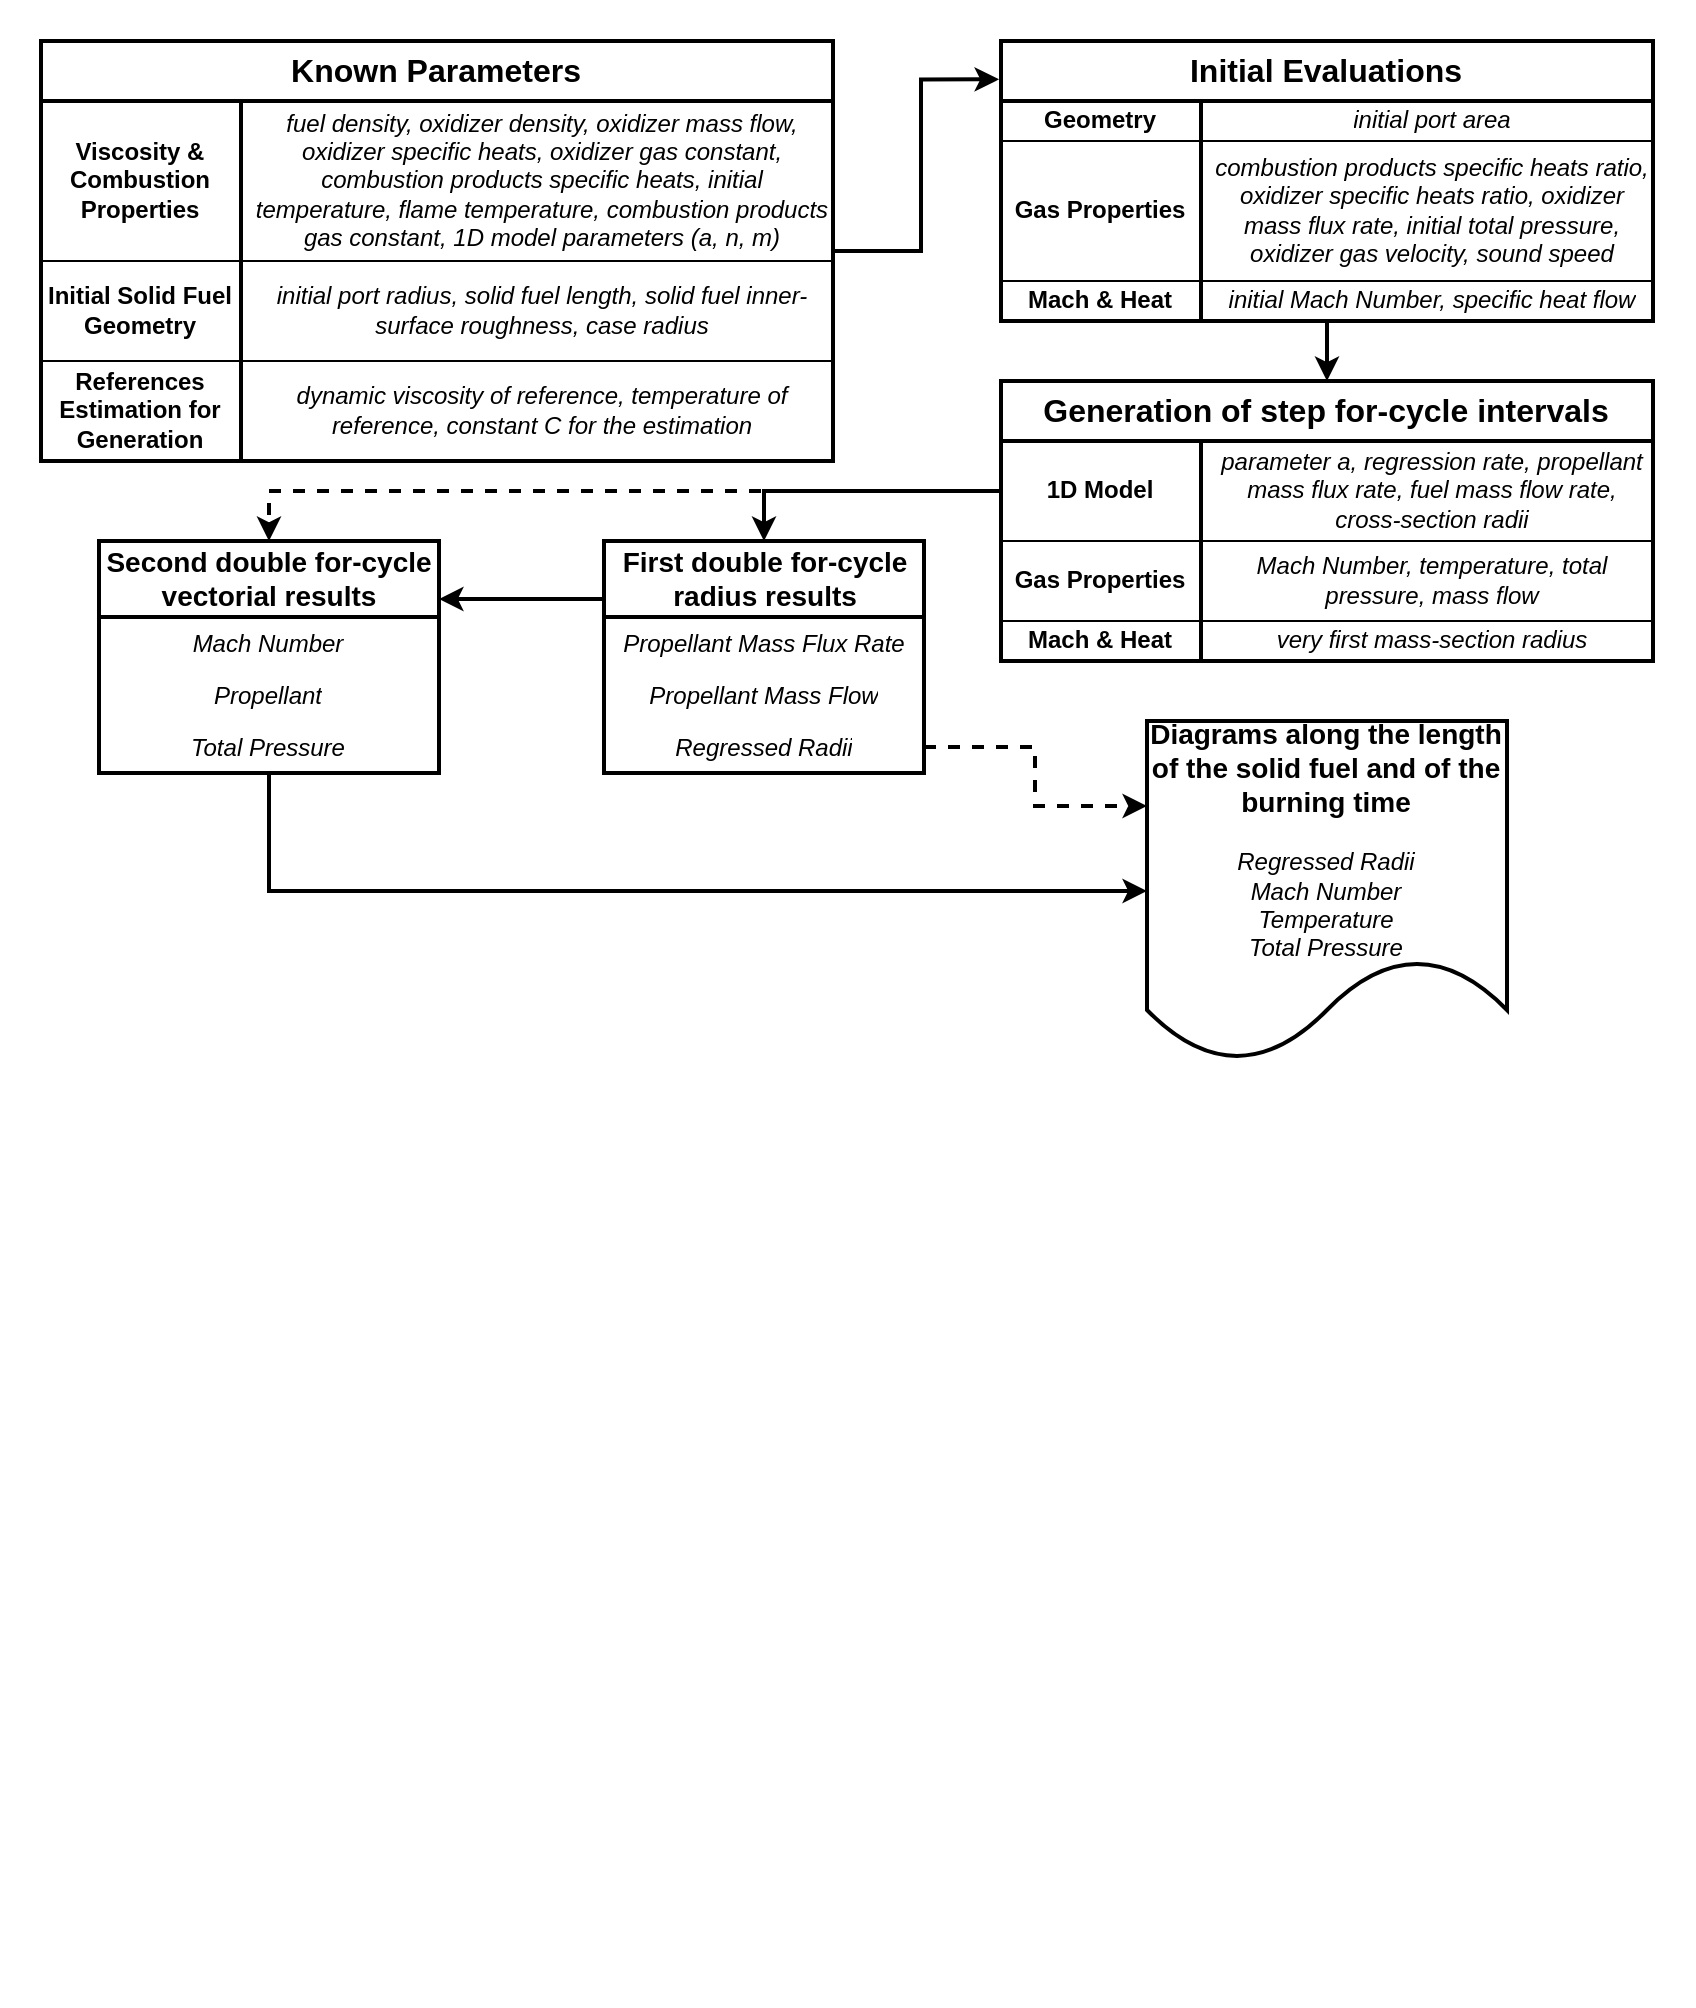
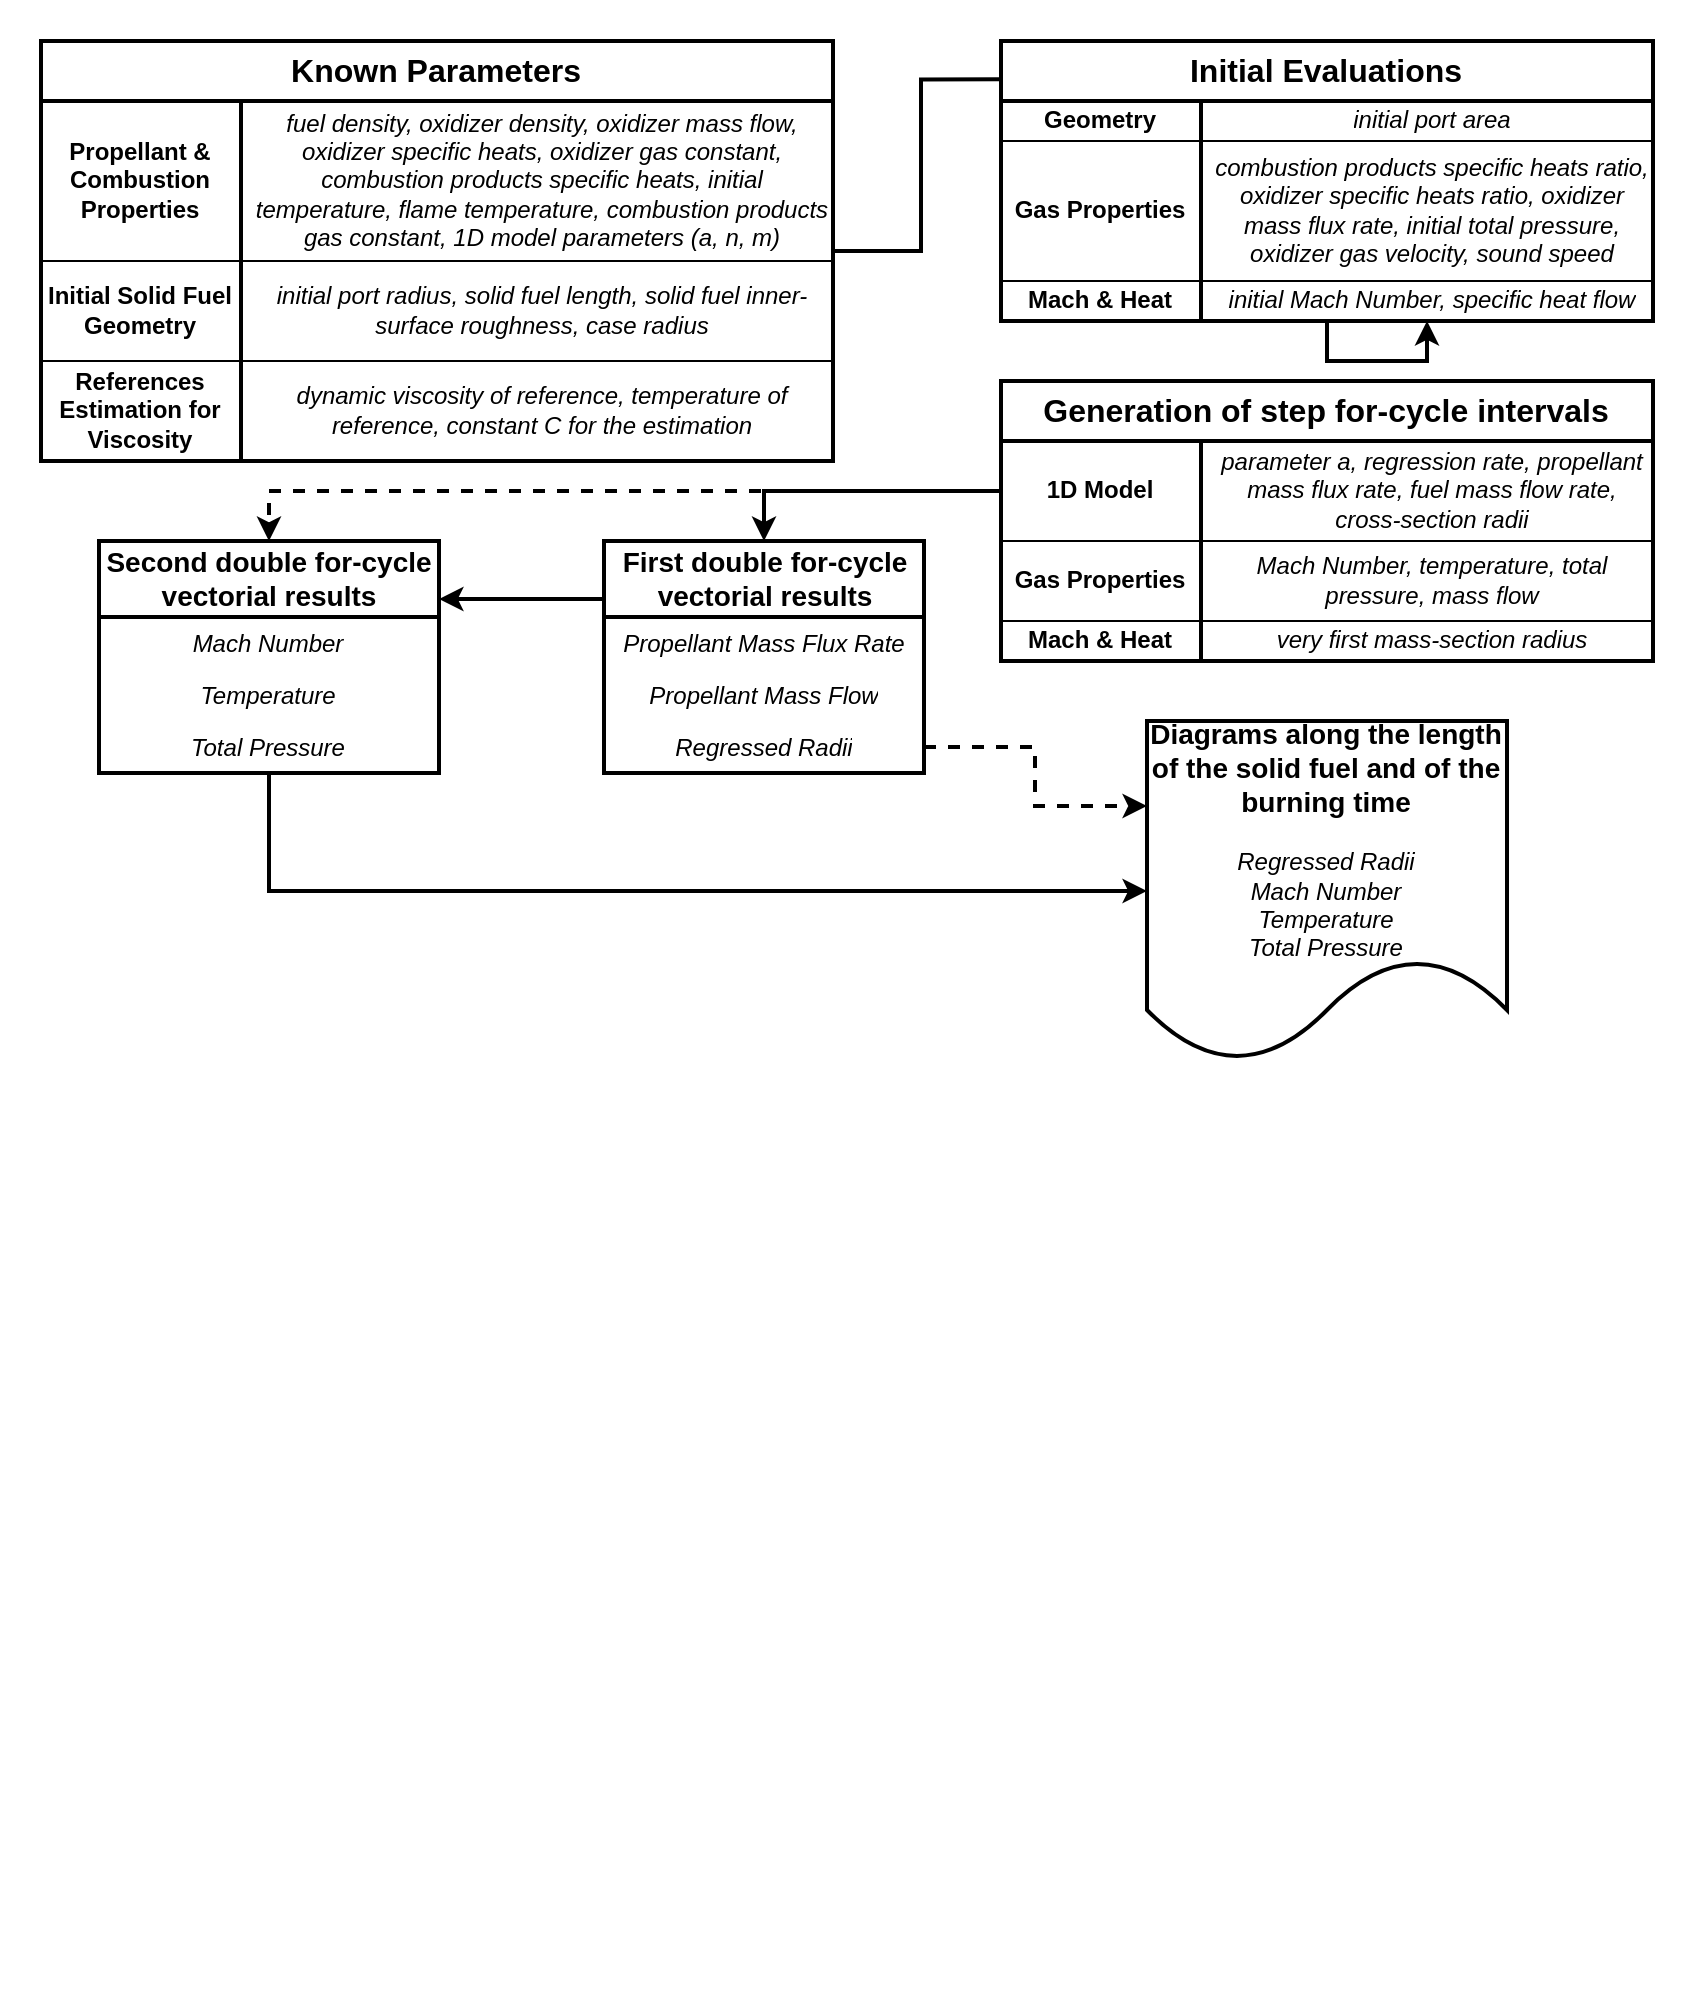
edge "Known Parameters" -> "Initial Evaluations": arrowhead classic -> none
node "Viscosity & Combustion Properties": label "Viscosity & Combustion Properties" -> "Propellant & Combustion Properties"
edge "Initial Evaluations" -> "Generation of step for-cycle intervals": now "Initial Evaluations" -> "initial Mach Number, specific heat flow"
node "References Estimation for Generation": label "References Estimation for Generation" -> "References Estimation for Viscosity"
node "First double for-cycle radius results": label "First double for-cycle radius results" -> "First double for-cycle vectorial results"
node "Propellant": label "Propellant" -> "Temperature"
